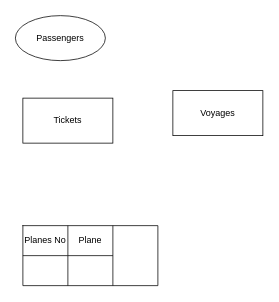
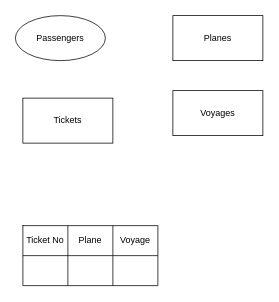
node "Planes": added
node "Planes No": label "Planes No" -> "Ticket No"
node "Voyage": added
